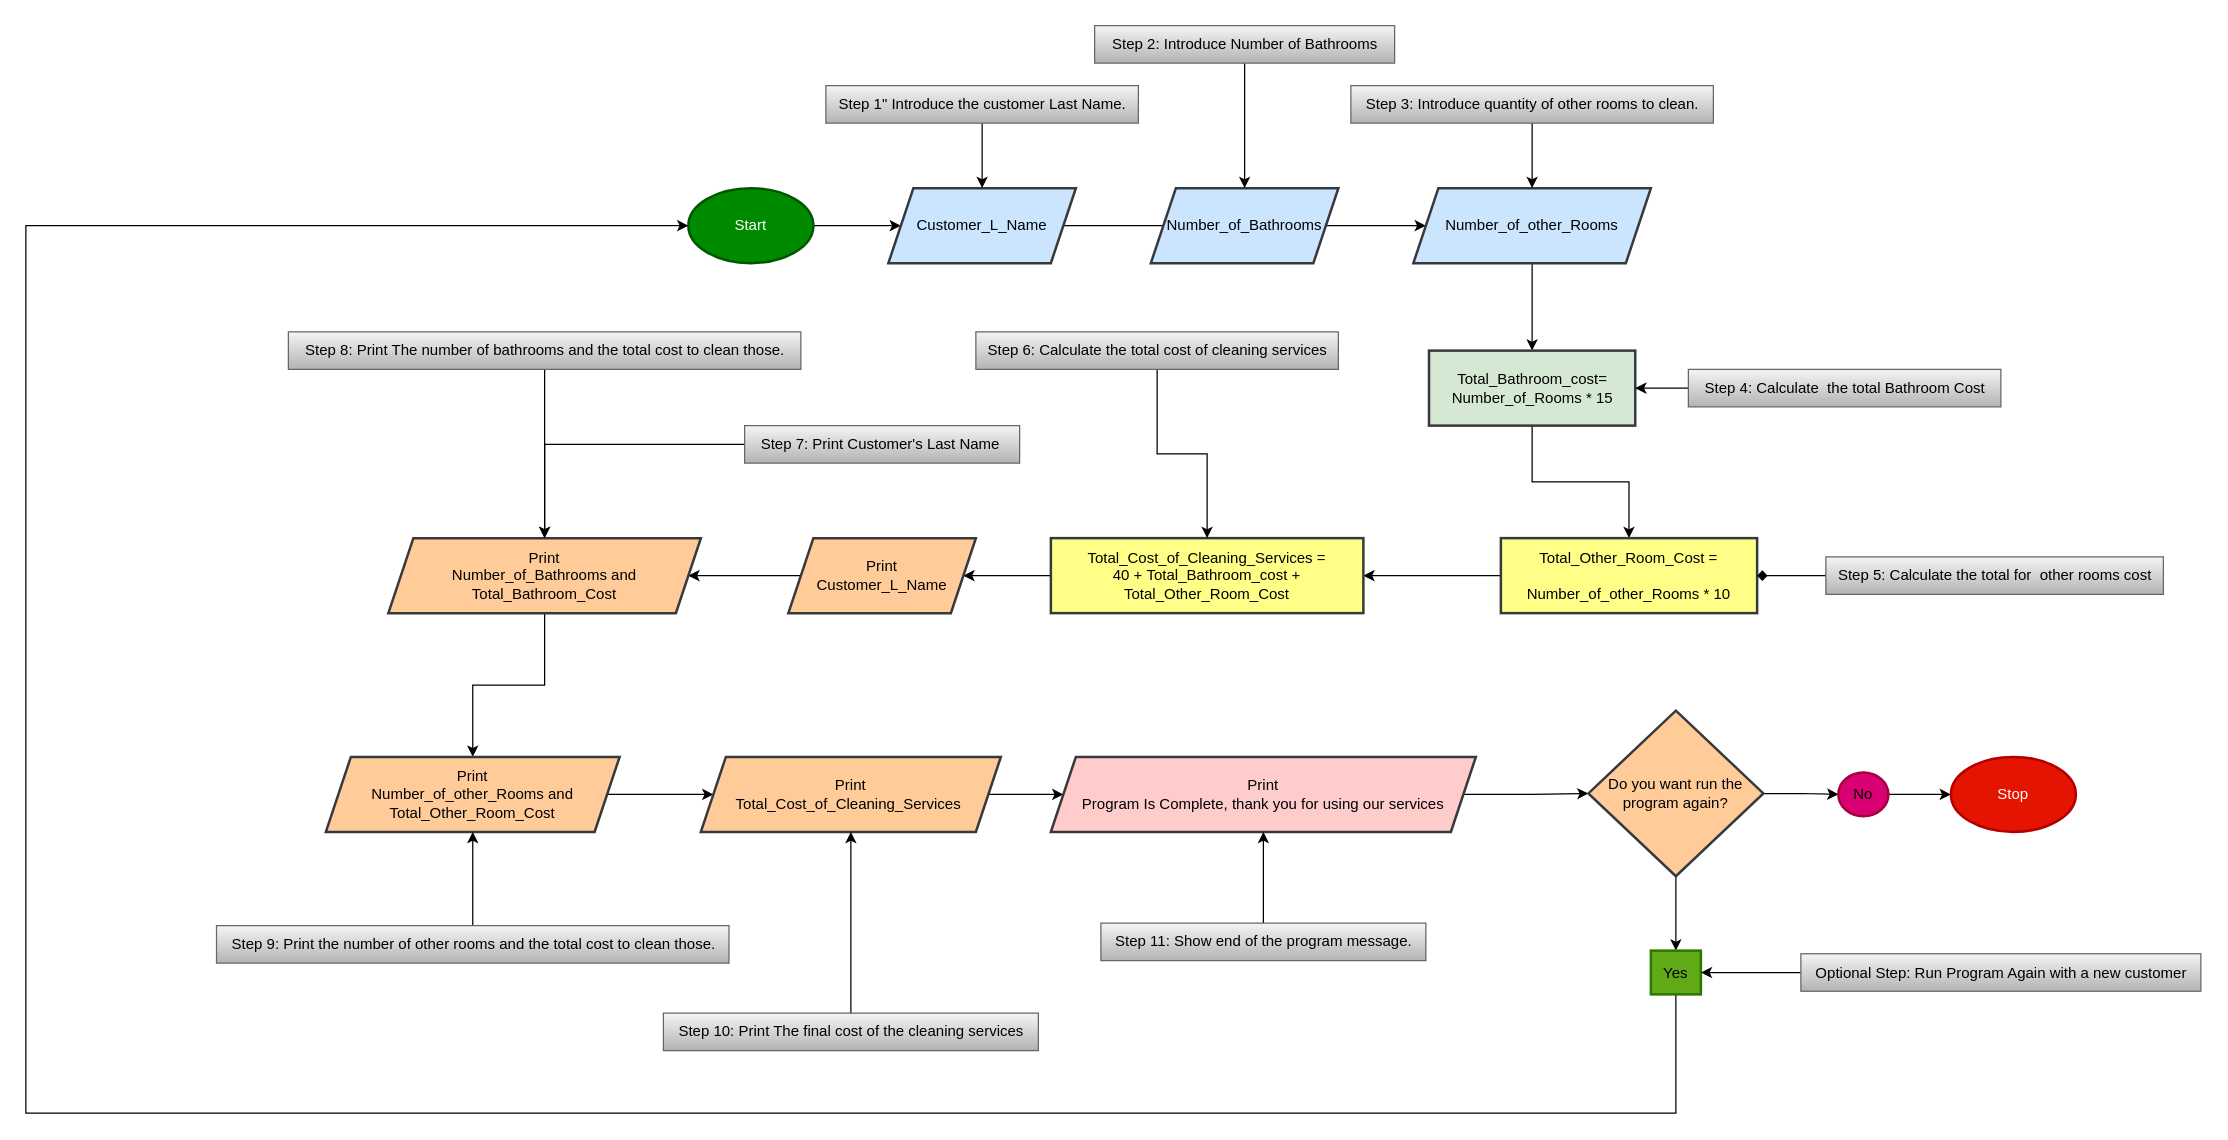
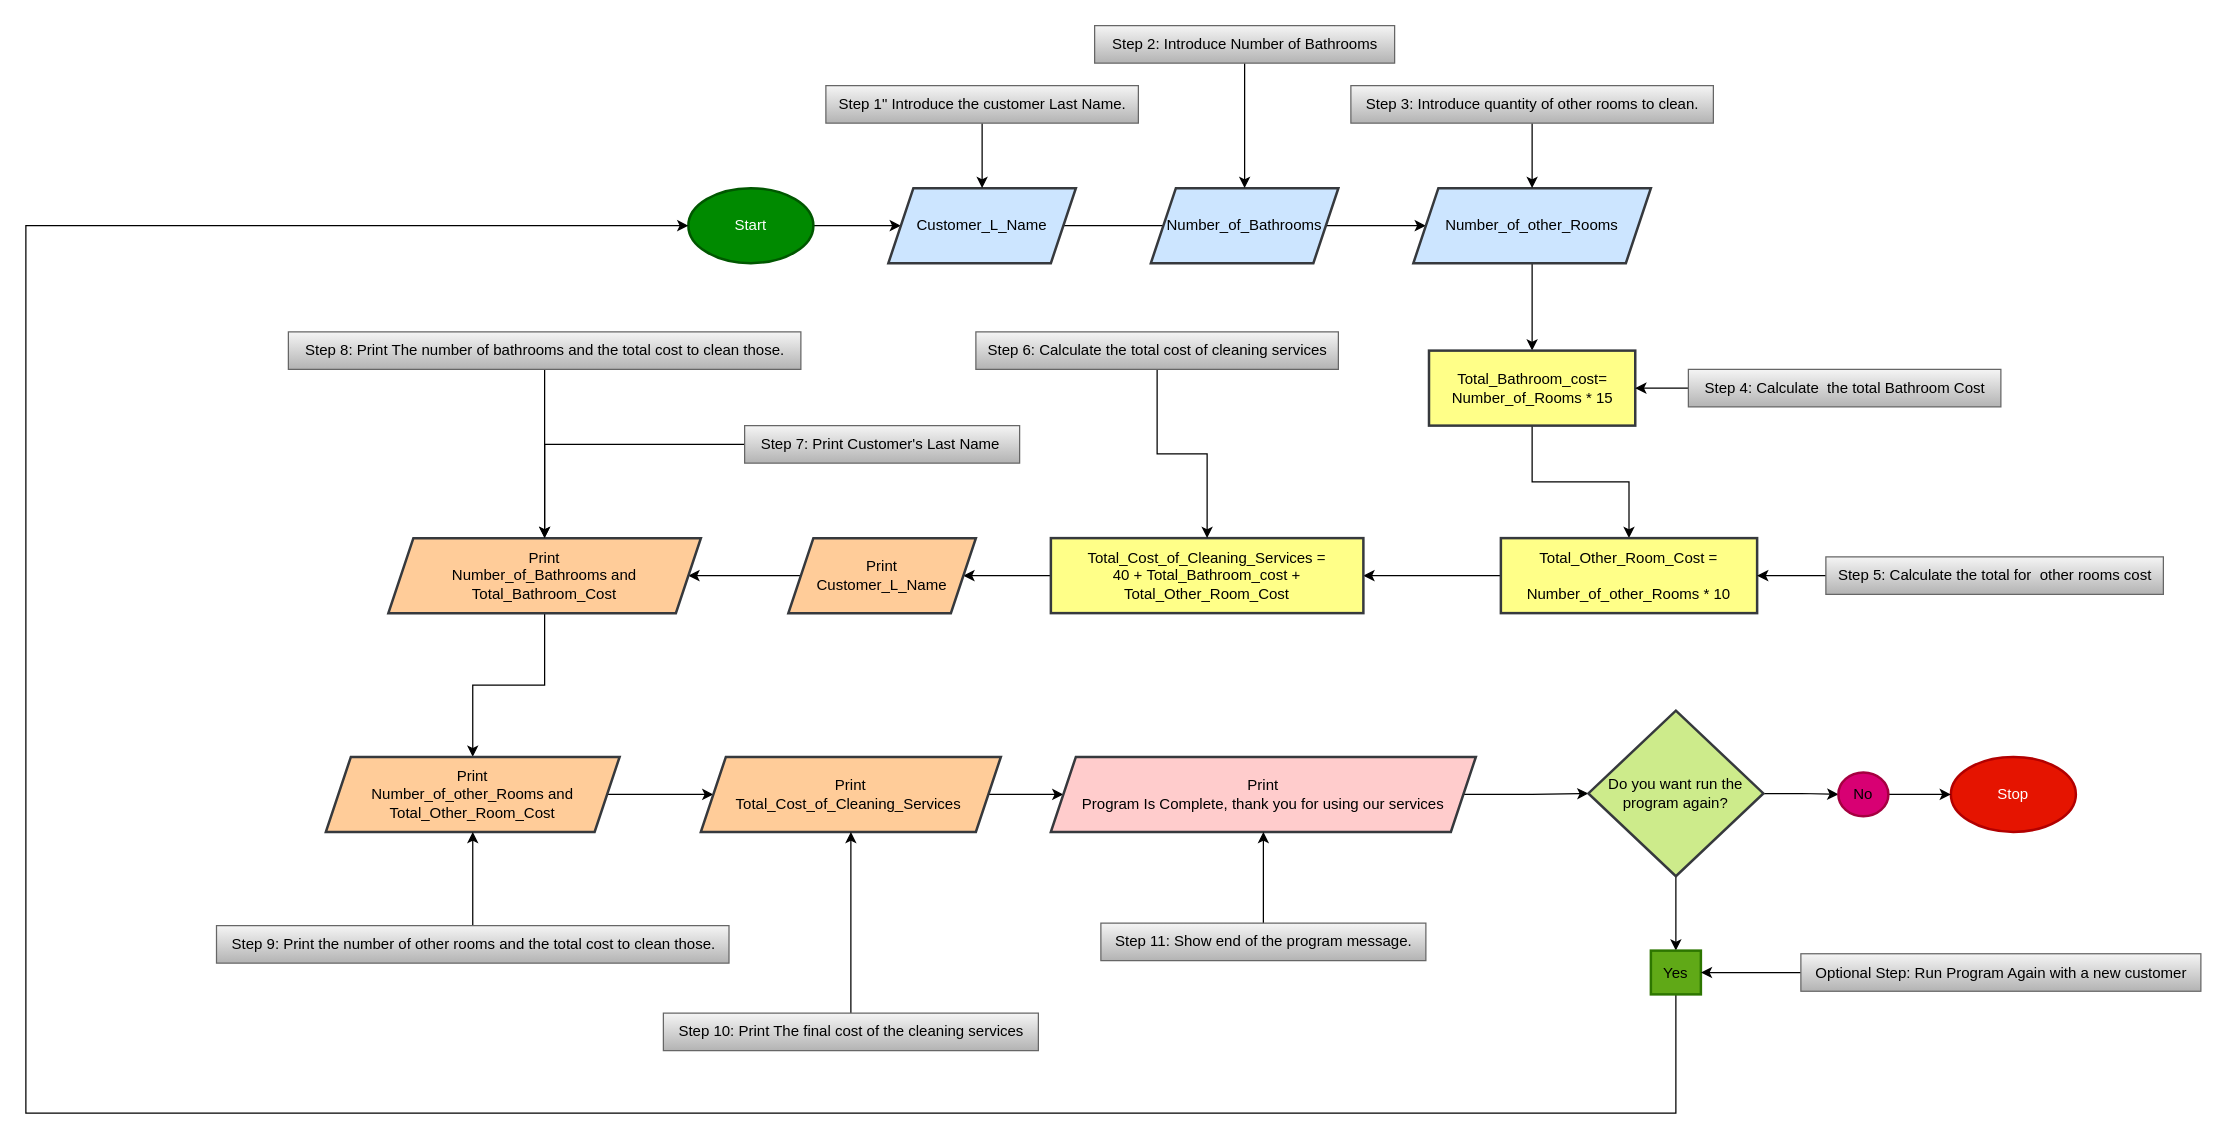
node "Total_Bathroom_cost= Number_of_Rooms * 15": fillcolor #d5e8d4 -> #ffff88
edge "Step 5: Calculate the total for other rooms cost" -> "Total_Other_Room_Cost = Number_of_other_Rooms * 10": arrowhead diamond -> classic
node "Do you want run the program again?": fillcolor #ffcc99 -> #cdeb8b
